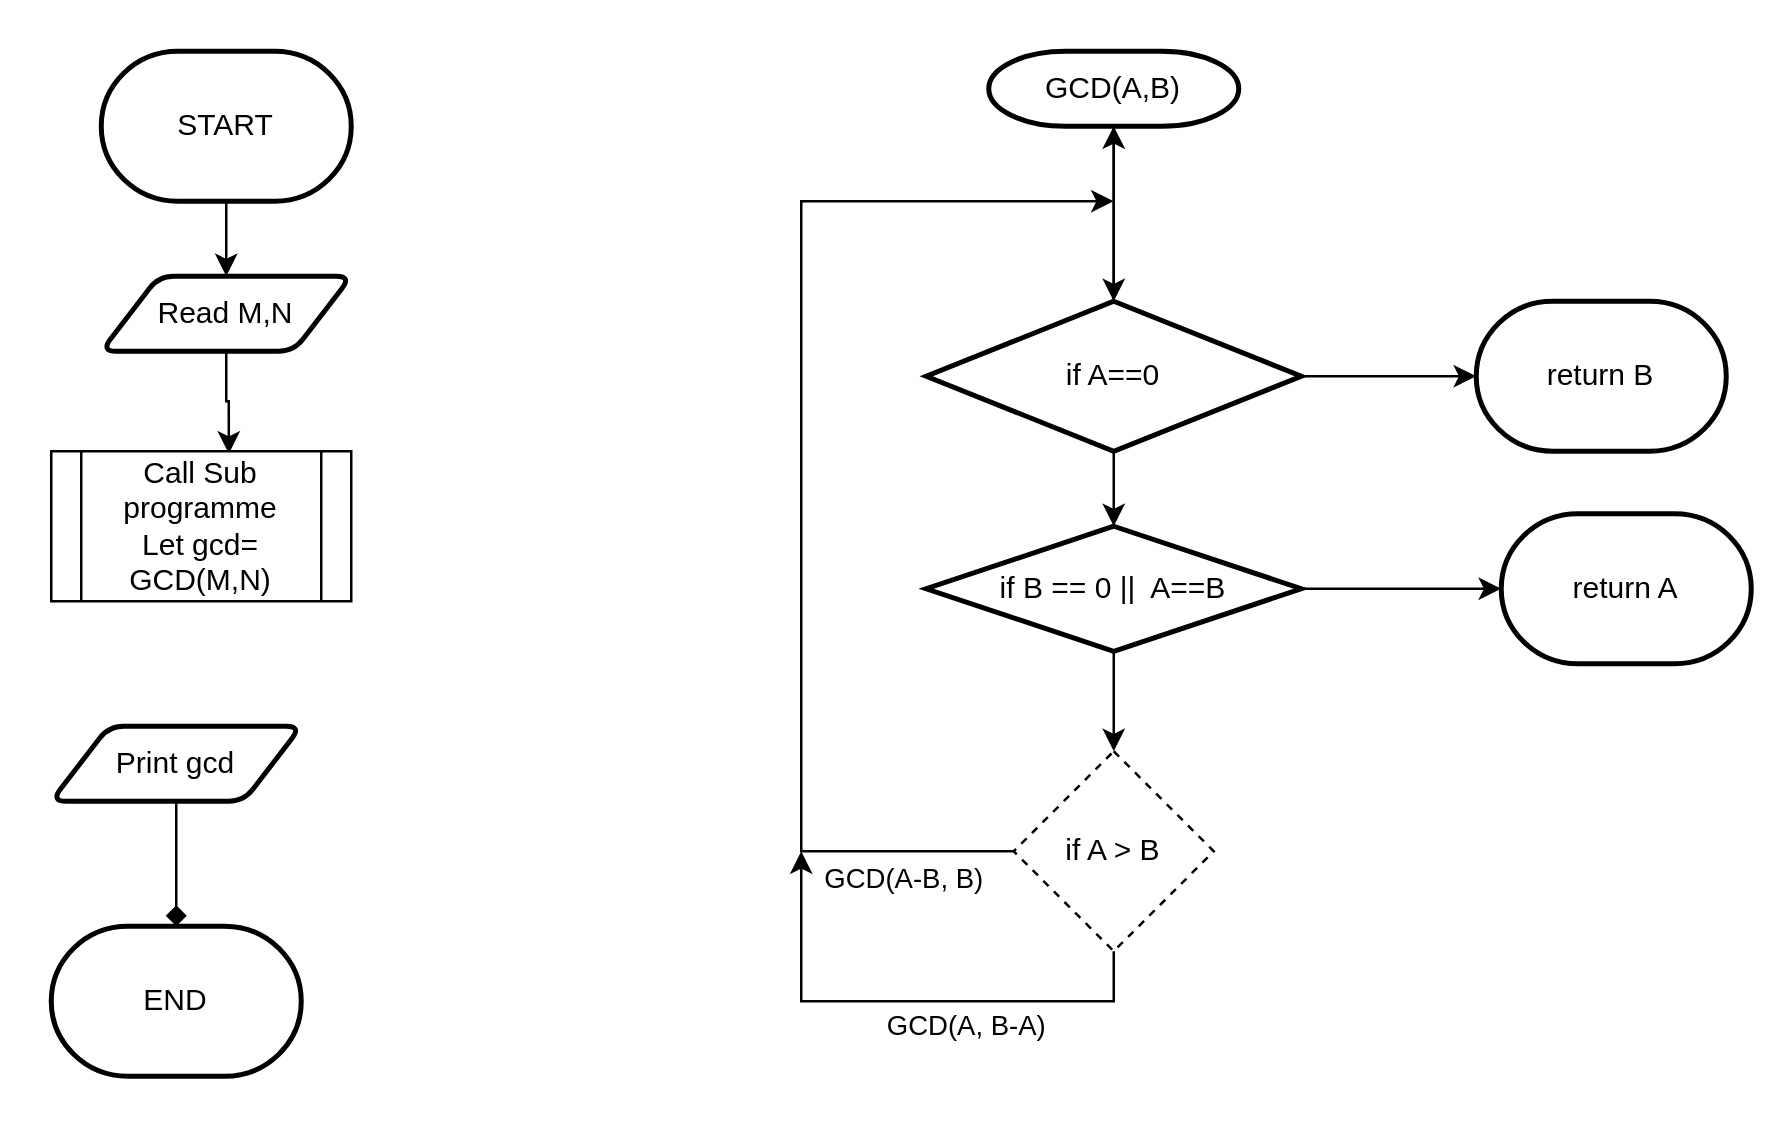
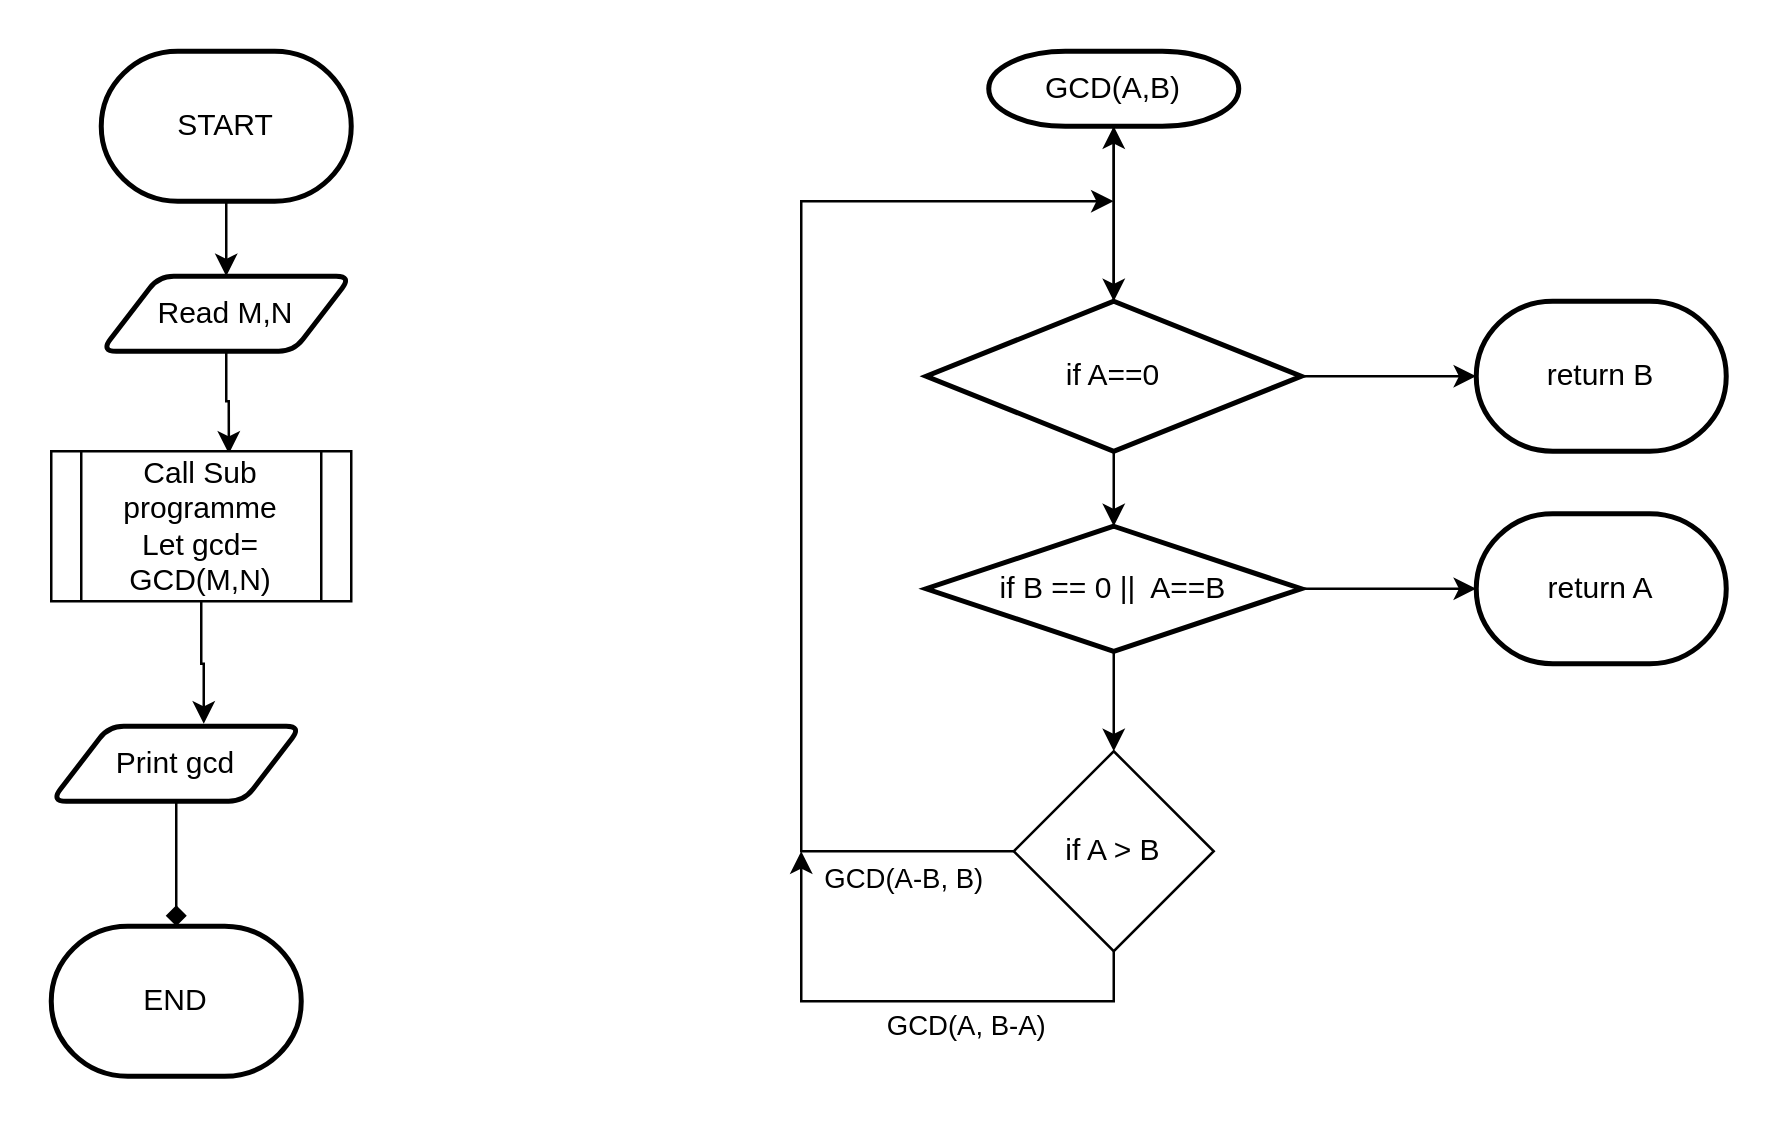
node "return A": moved (1626, 589) -> (1601, 589)
edge "Call Sub programme Let gcd= GCD(M,N)" -> "Print gcd": added
node "if A > B": style dashed -> solid
